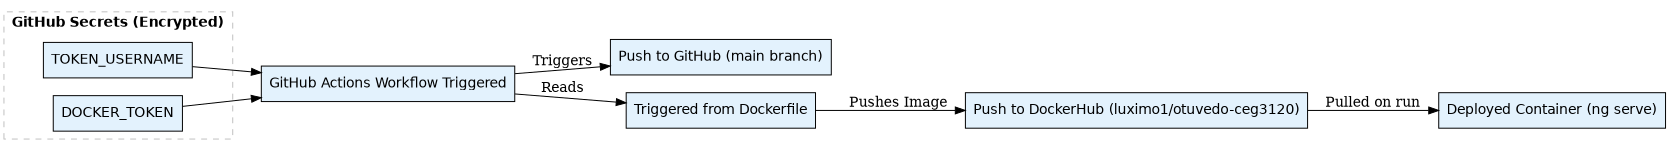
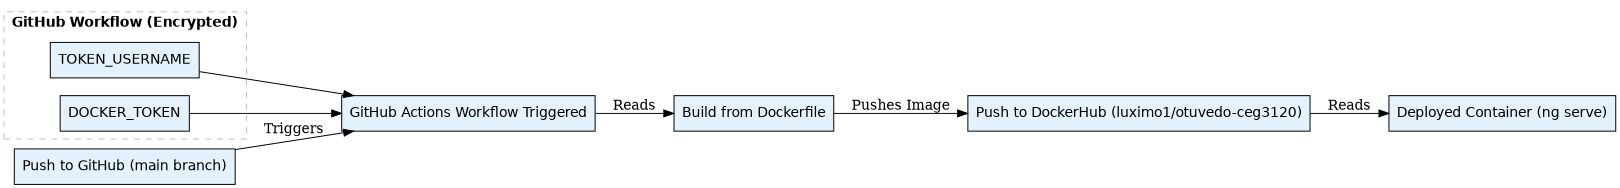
cluster "GitHub Secrets (Encrypted)": label "GitHub Secrets (Encrypted)" -> "GitHub Workflow (Encrypted)"
edge "GitHub Actions Workflow Triggered" -> "Push to GitHub (main branch)": reversed
edge "Push to DockerHub (luximo1/otuvedo-ceg3120)" -> "Deployed Container (ng serve)": label "Pulled on run" -> "Reads"
node "Triggered from Dockerfile": label "Triggered from Dockerfile" -> "Build from Dockerfile"
